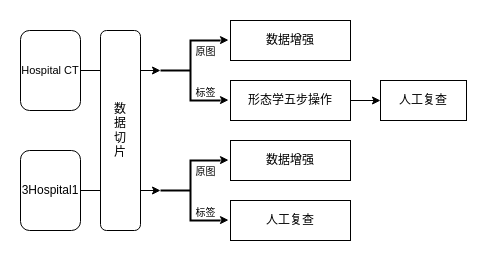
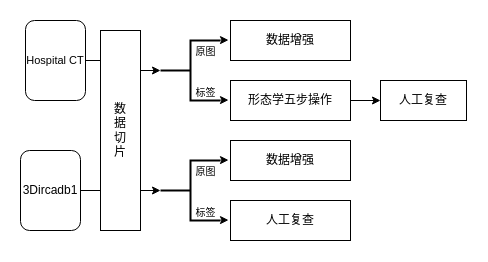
node "Hospital CT": moved (51, 71) -> (56, 61)
node "数 据 切 片": shape rounded rectangle -> rectangle
node "3Hospital1": label "3Hospital1" -> "3Dircadb1"
